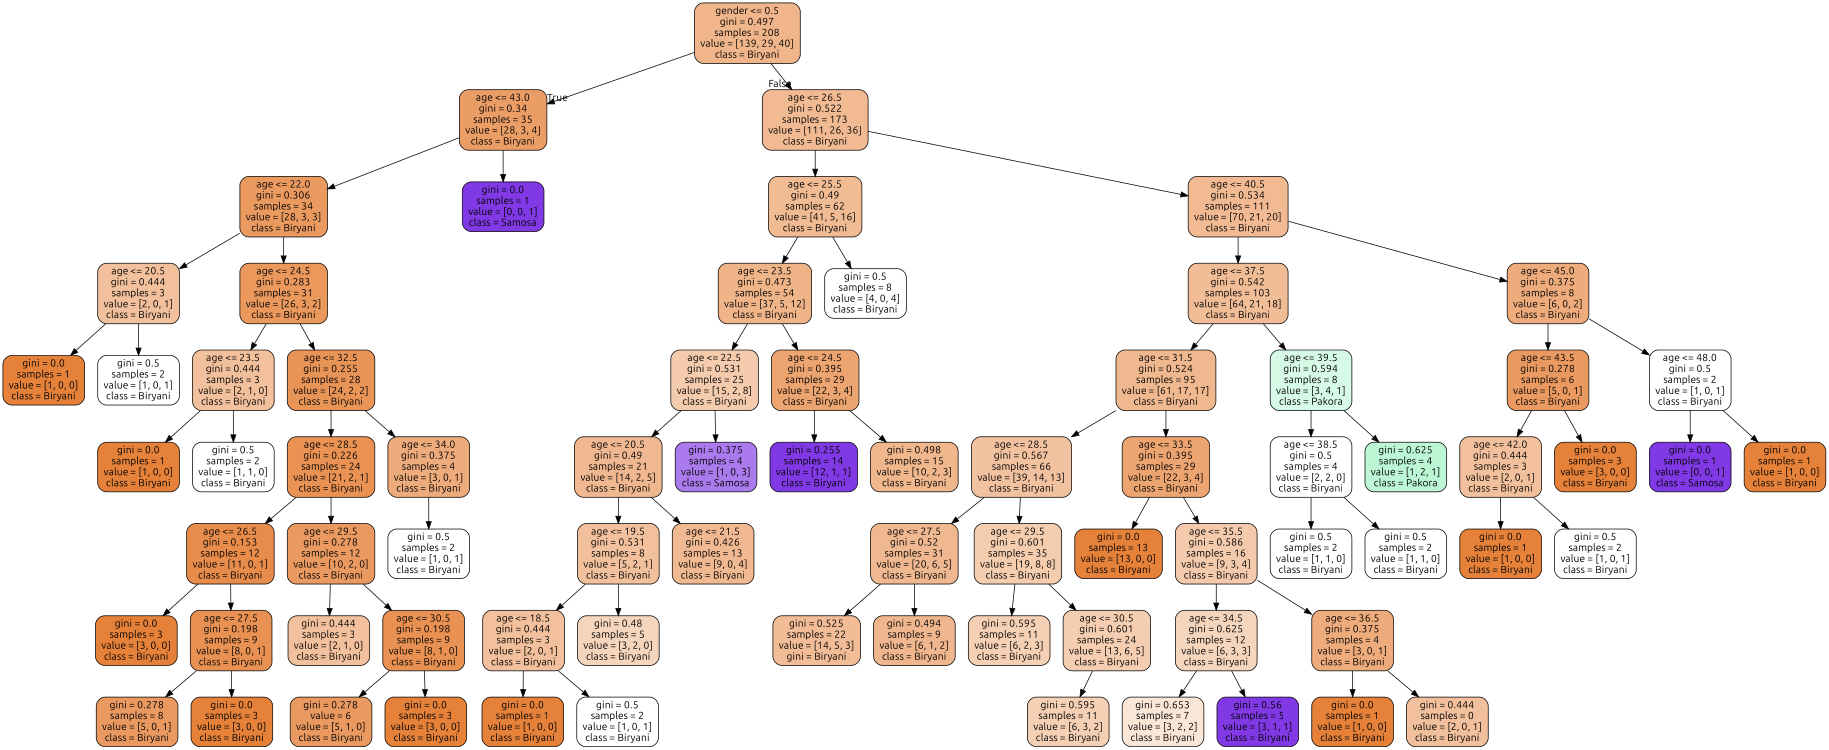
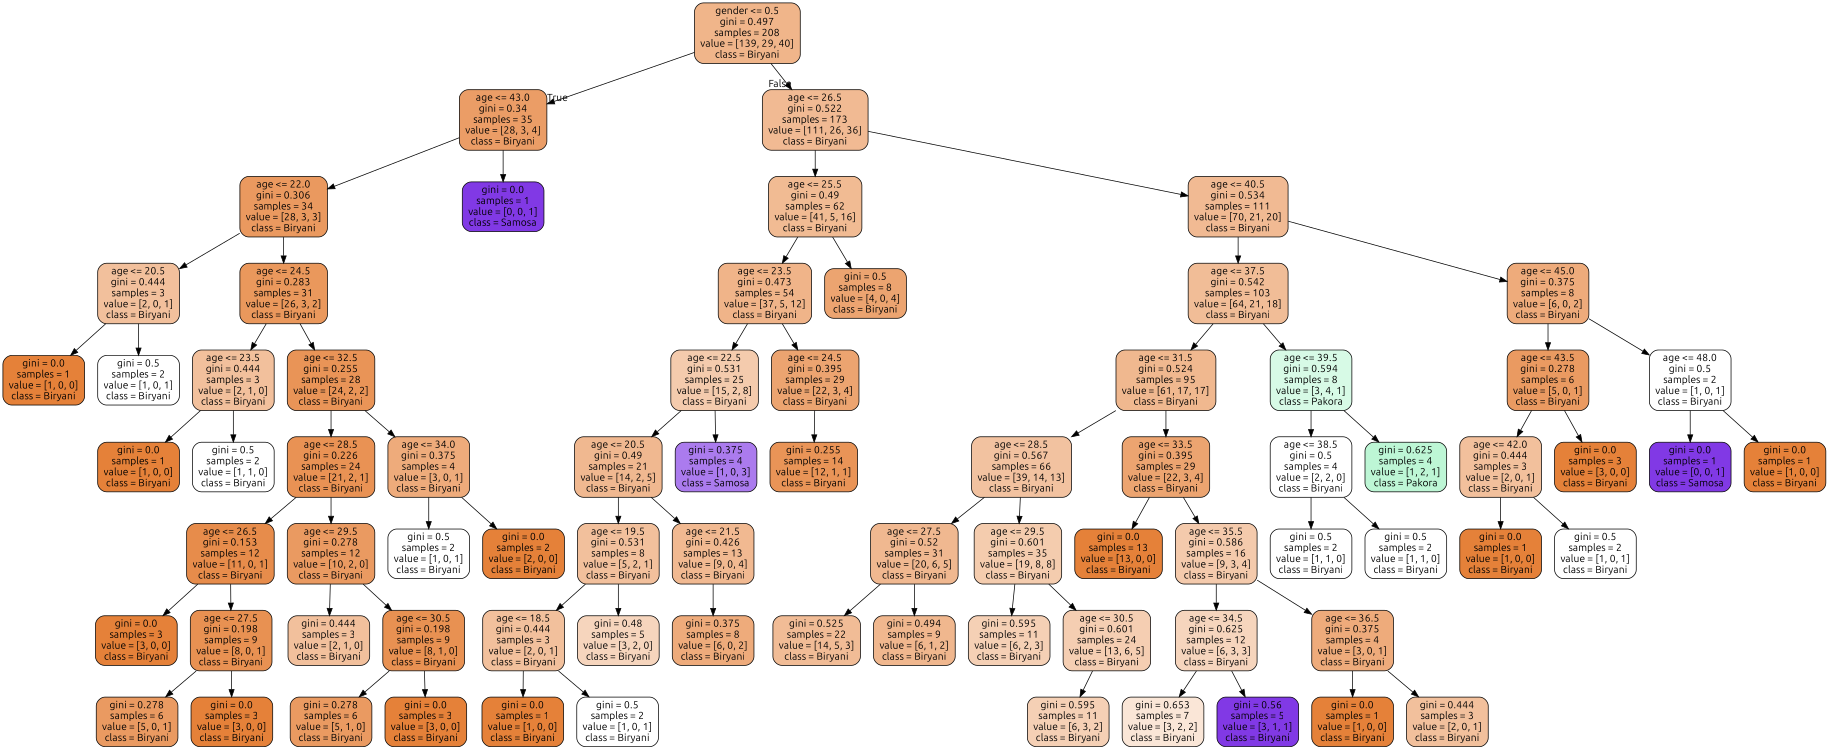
node "gini = 0.5 samples = 8 value = [4, 0, 4] class = Biryani": fillcolor #ffffff -> #eca470
node "gini = 0.255 samples = 14 value = [12, 1, 1] class = Biryani": fillcolor #8139e5 -> #e99457
node "gini = 0.498 samples = 15 value = [10, 2, 3] class = Biryani": removed
node "gini = 0.0 samples = 2 value = [2, 0, 0] class = Biryani": added
node "gini = 0.375 samples = 8 value = [6, 0, 2] class = Biryani": added
node "gini = 0.525 samples = 22 value = [14, 5, 3] gini = Biryani": label "gini = 0.525 samples = 22 value = [14, 5, 3] gini = Biryani" -> "gini = 0.525 samples = 22 value = [14, 5, 3] class = Biryani"
node "gini = 0.278 samples = 8 value = [5, 0, 1] class = Biryani": label "gini = 0.278 samples = 8 value = [5, 0, 1] class = Biryani" -> "gini = 0.278 samples = 6 value = [5, 0, 1] class = Biryani"
node "gini = 0.278 value = 6 value = [5, 1, 0] class = Biryani": label "gini = 0.278 value = 6 value = [5, 1, 0] class = Biryani" -> "gini = 0.278 samples = 6 value = [5, 1, 0] class = Biryani"
node "gini = 0.444 samples = 0 value = [2, 0, 1] class = Biryani": label "gini = 0.444 samples = 0 value = [2, 0, 1] class = Biryani" -> "gini = 0.444 samples = 3 value = [2, 0, 1] class = Biryani"
